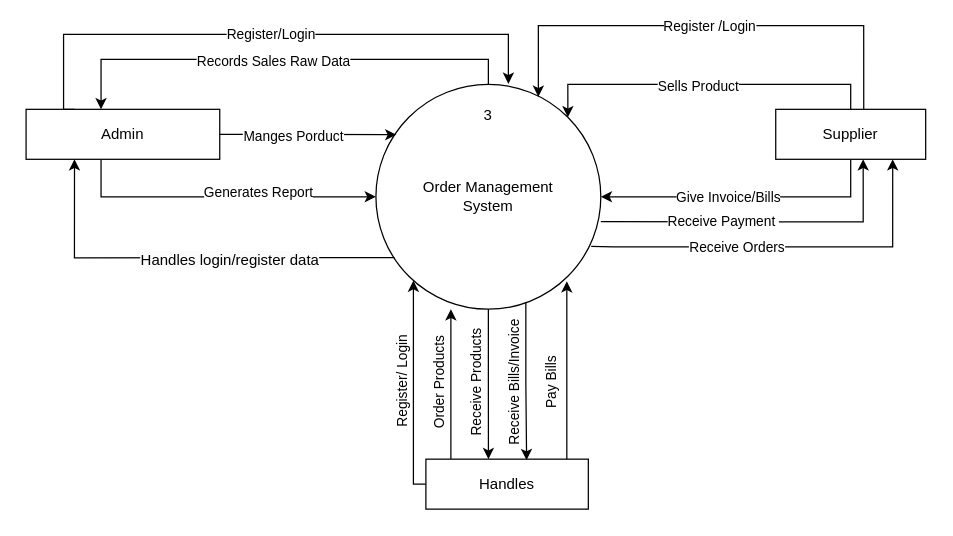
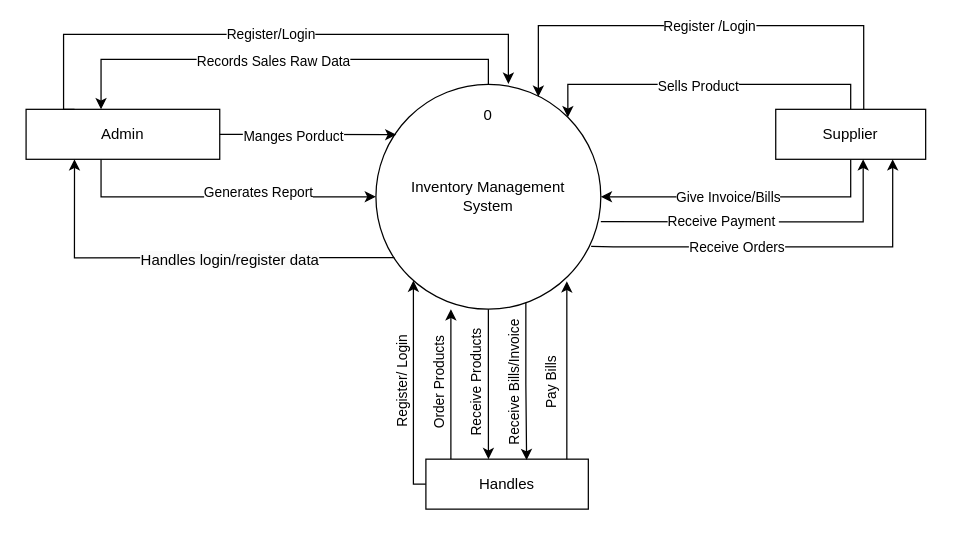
node "3": label "3" -> "0"
node "Order Management System": label "Order Management System" -> "Inventory Management System"
